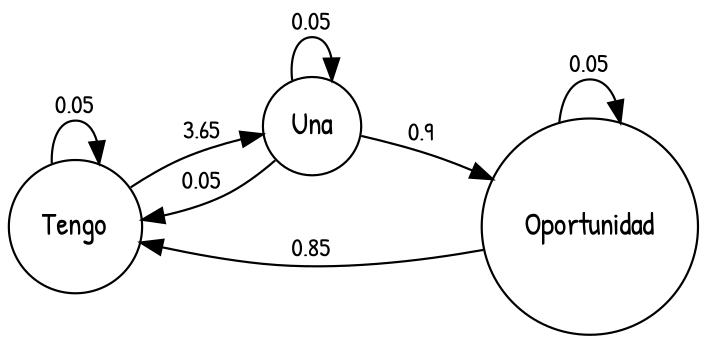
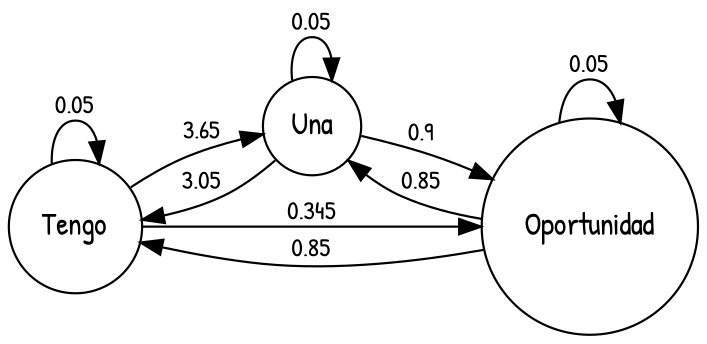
edge "Una" -> "Tengo": label "0.05" -> "3.05"
edge "Oportunidad" -> "Una": added, label "0.85"
edge "Tengo" -> "Oportunidad": added, label "0.345"
